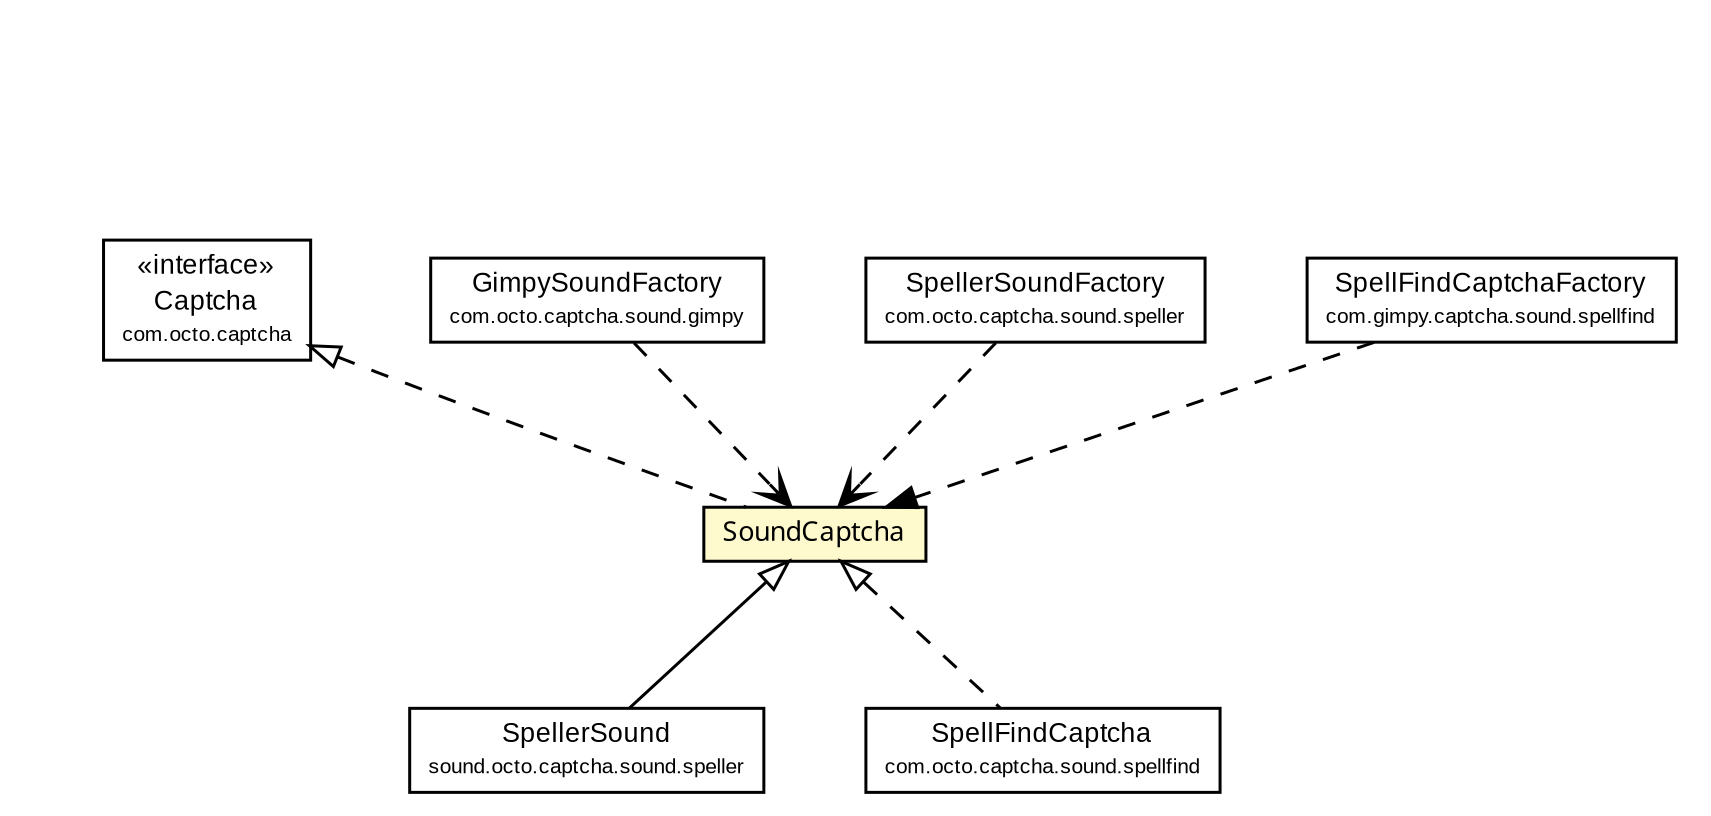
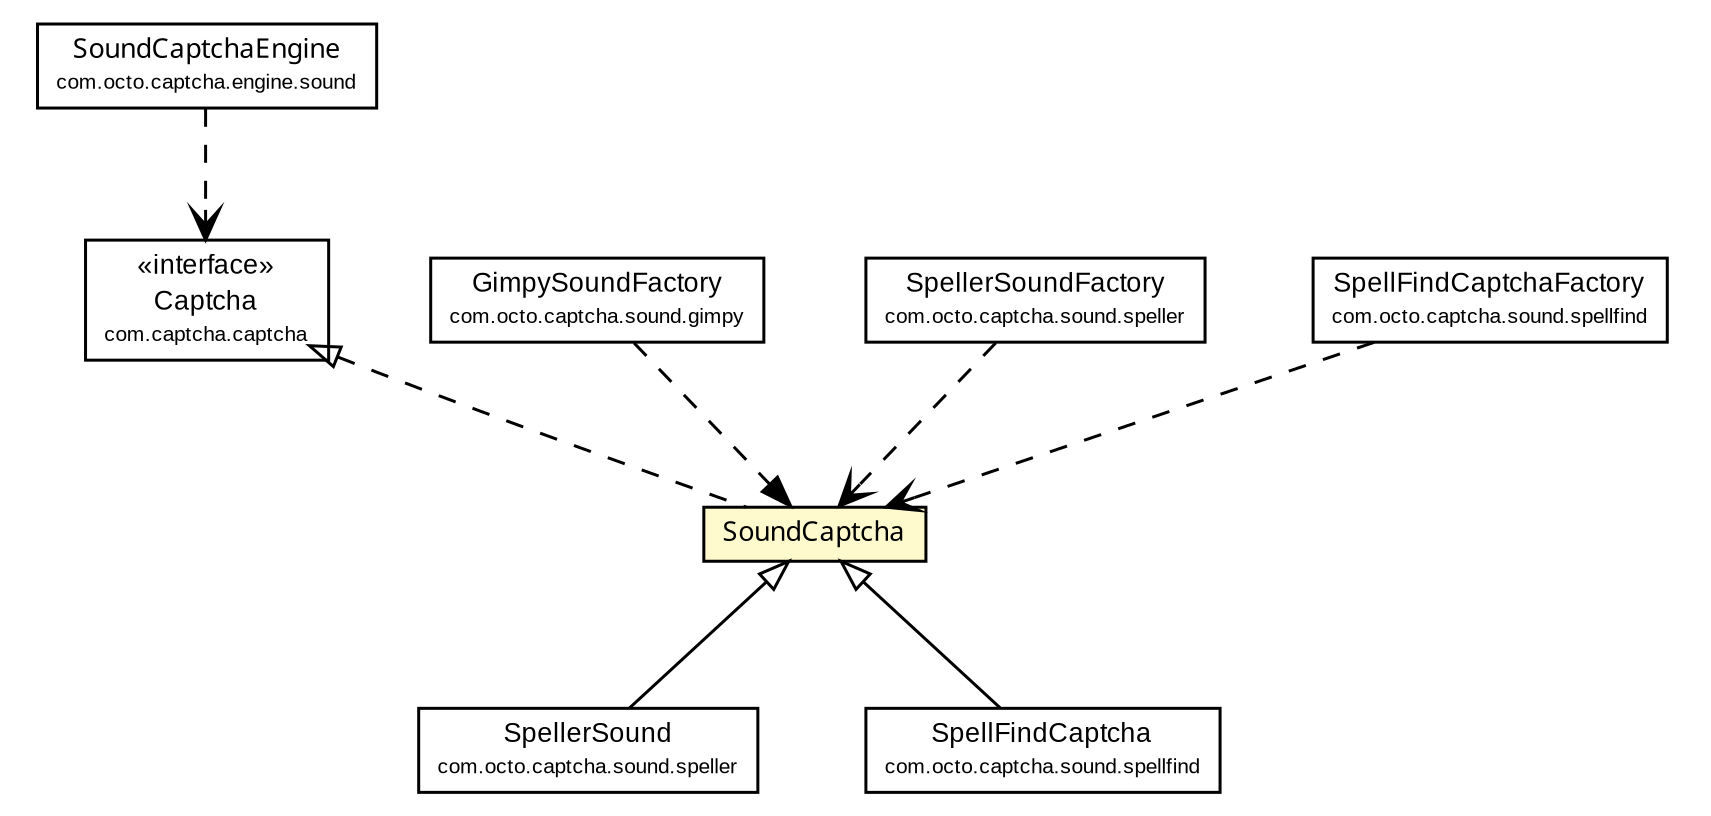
node "SoundCaptchaEngine": added
node "SpellFindCaptchaFactory": text "com.gimpy.captcha.sound.spellfind" -> "com.octo.captcha.sound.spellfind"
node "Captcha": text "com.octo.captcha" -> "com.captcha.captcha"
edge "GimpySoundFactory" -> "SoundCaptcha": arrowhead open -> normal
edge "SpellFindCaptchaFactory" -> "SoundCaptcha": arrowhead normal -> open
edge "SpellFindCaptcha" -> "SoundCaptcha": style dashed -> solid
node "SpellerSound": text "sound.octo.captcha.sound.speller" -> "com.octo.captcha.sound.speller"
